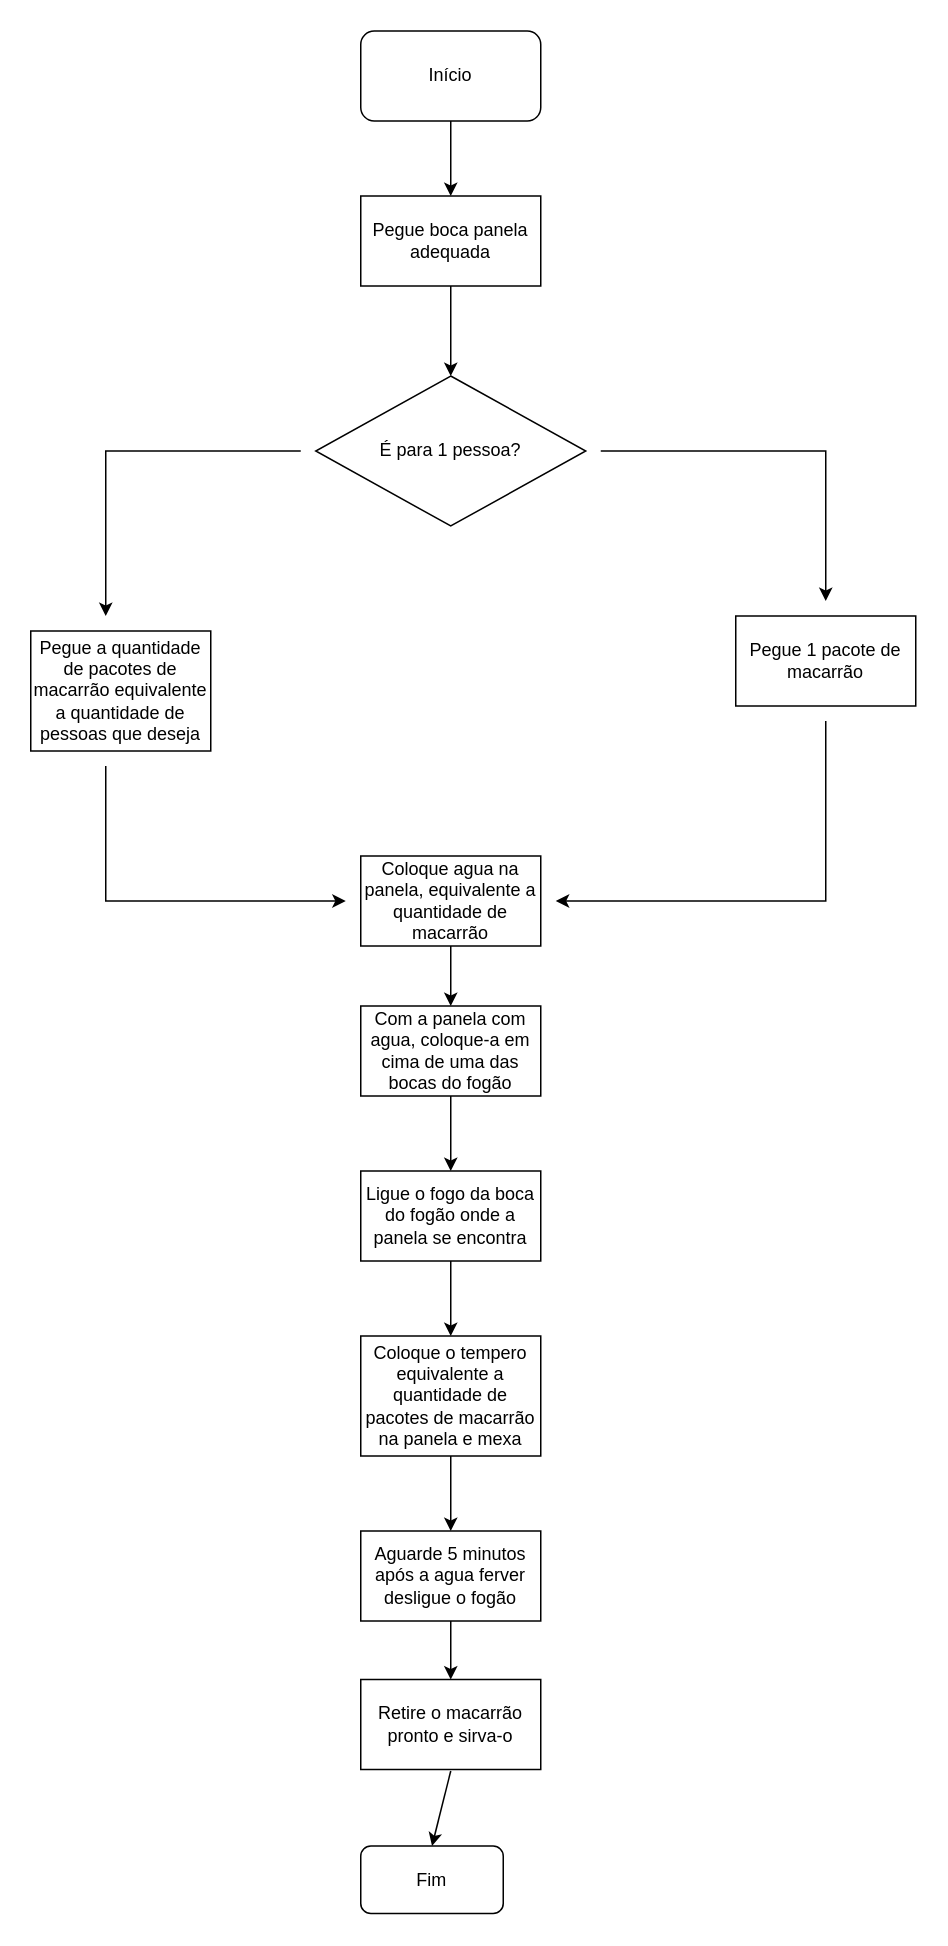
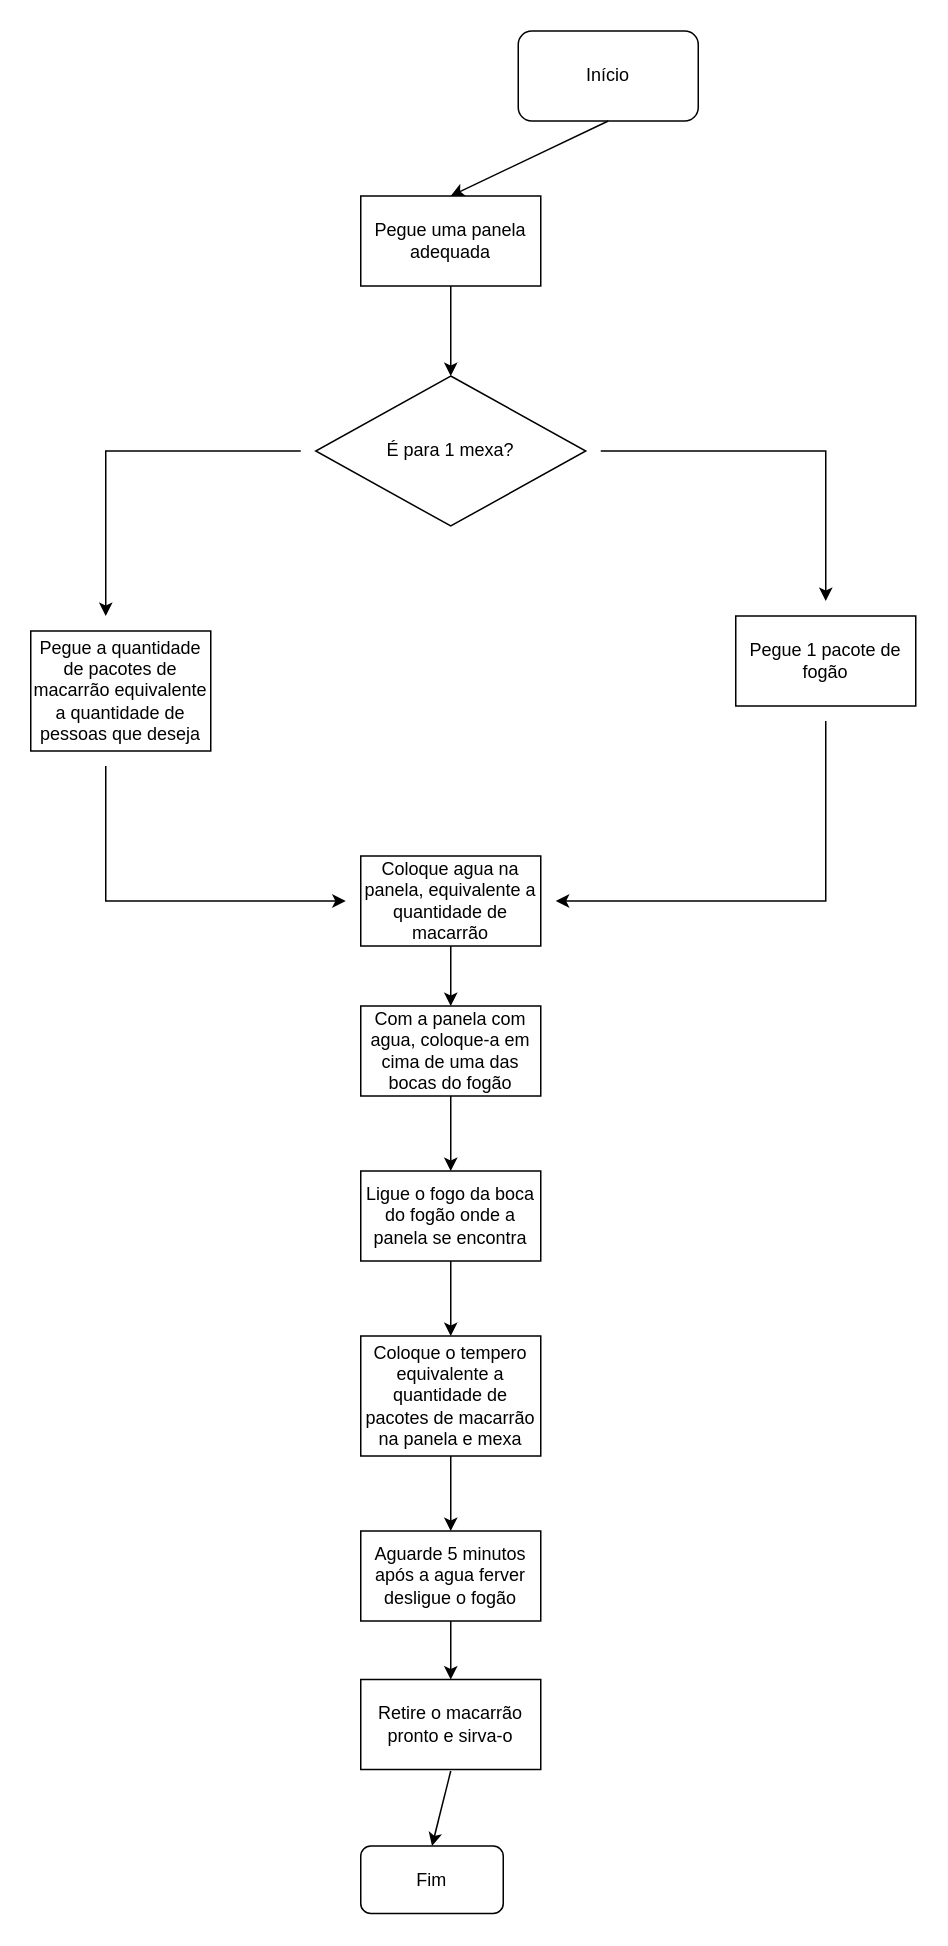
node "Início": moved (451, 76) -> (608, 76)
node "Pegue boca panela adequada": label "Pegue boca panela adequada" -> "Pegue uma panela adequada"
node "É para 1 pessoa?": label "É para 1 pessoa?" -> "É para 1 mexa?"
node "Pegue 1 pacote de macarrão": label "Pegue 1 pacote de macarrão" -> "Pegue 1 pacote de fogão"
